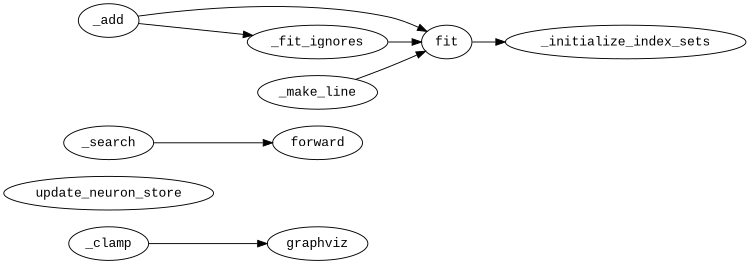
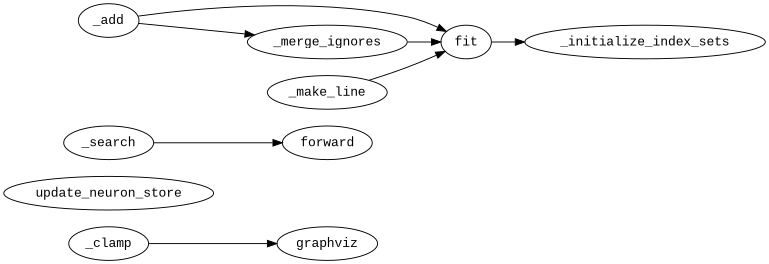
node "_fit_ignores": label "_fit_ignores" -> "_merge_ignores"
